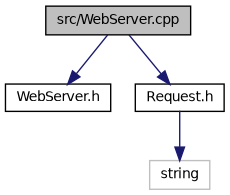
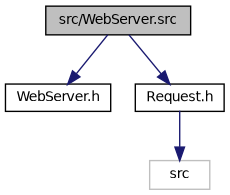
node "src/WebServer.cpp": label "src/WebServer.cpp" -> "src/WebServer.src"
node "string": label "string" -> "src"
